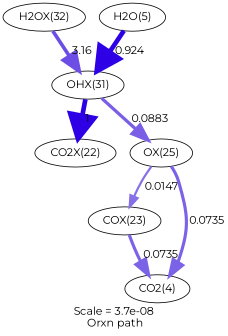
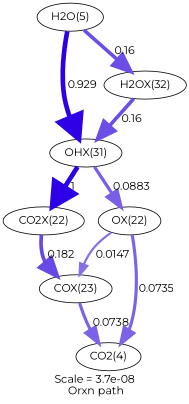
edge "H2O(5)" -> "H2OX(32)": added, label "0.16"
edge "H2OX(32)" -> "OHX(31)": label " 3.16" -> " 0.16"
edge "H2O(5)" -> "OHX(31)": label " 0.924" -> " 0.929"
node "OX(25)": label "OX(25)" -> "OX(22)"
edge "CO2X(22)" -> "COX(23)": added, label "0.182"
edge "COX(23)" -> "CO2(4)": label " 0.0735" -> " 0.0738"
